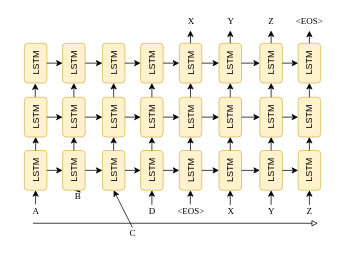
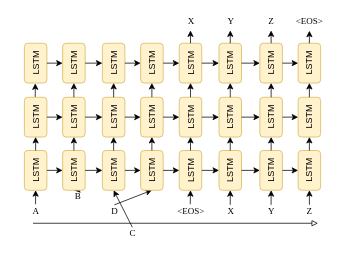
node "D": moved (152, 212) -> (114, 212)
